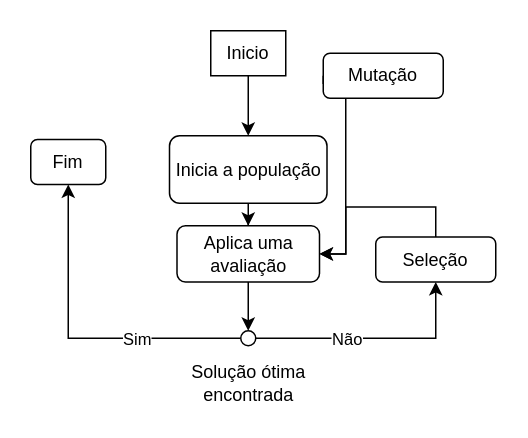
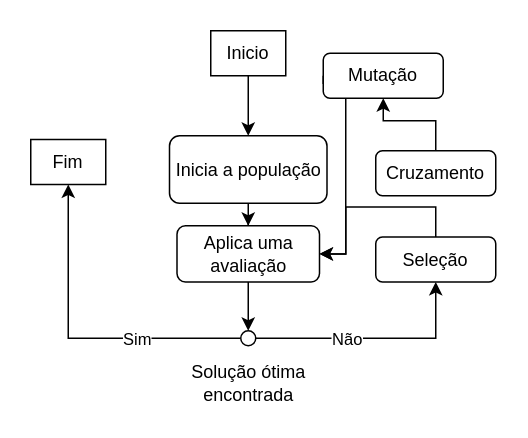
edge "Cruzamento" -> "Mutação": added
node "Fim": shape rounded rectangle -> rectangle
node "Cruzamento": added
